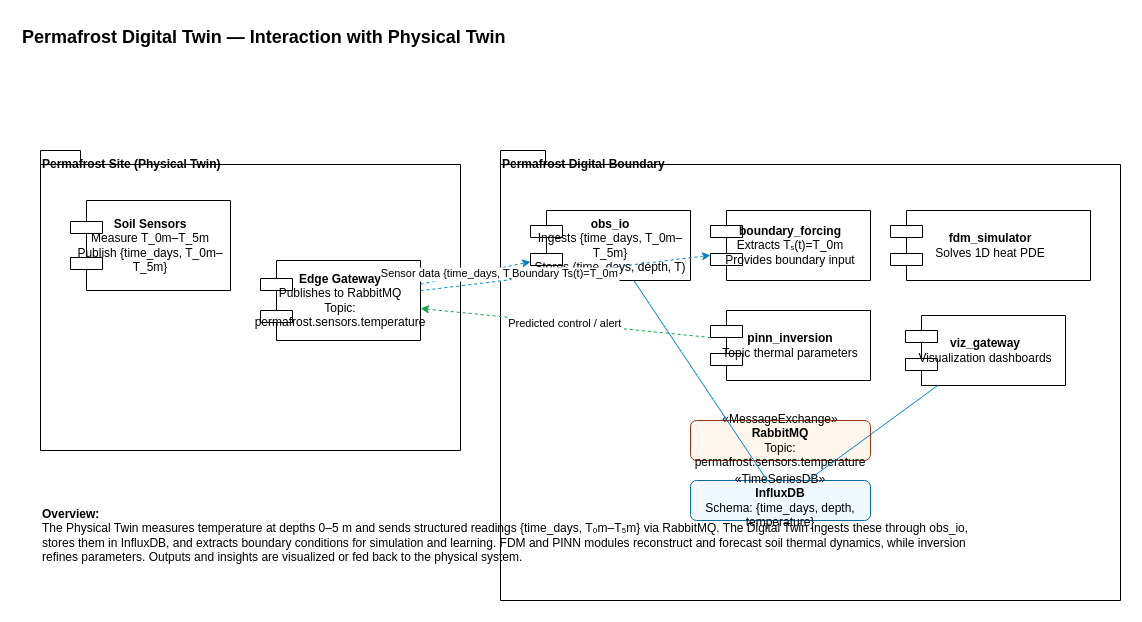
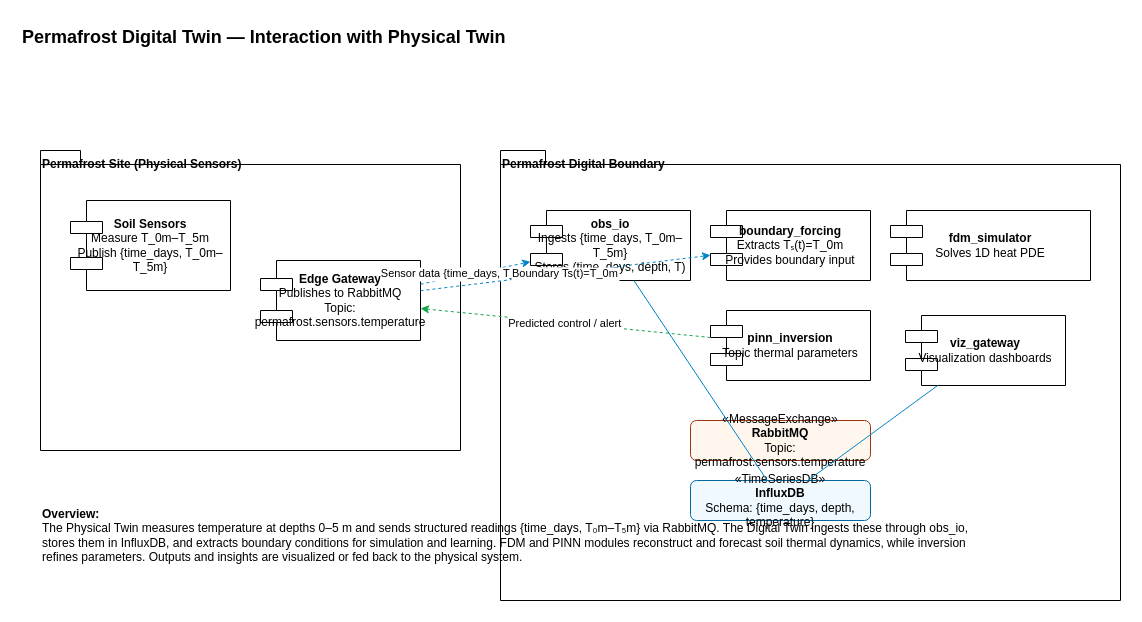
node "Permafrost Site (Physical Twin)": label "Permafrost Site (Physical Twin)" -> "Permafrost Site (Physical Sensors)"
